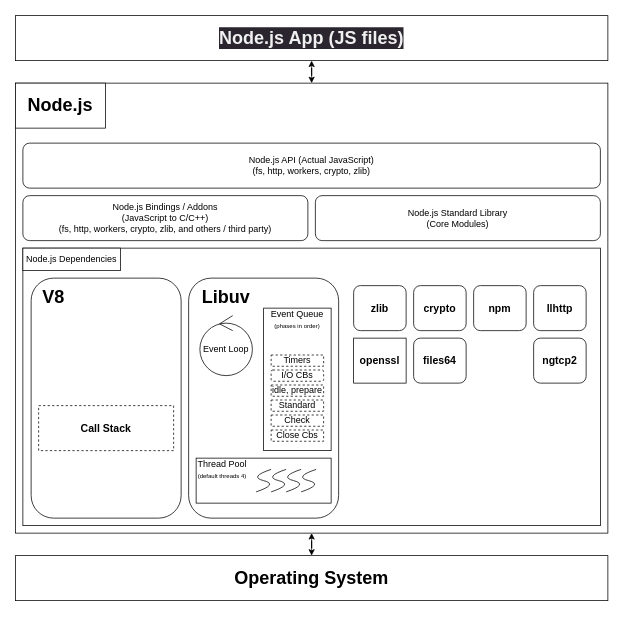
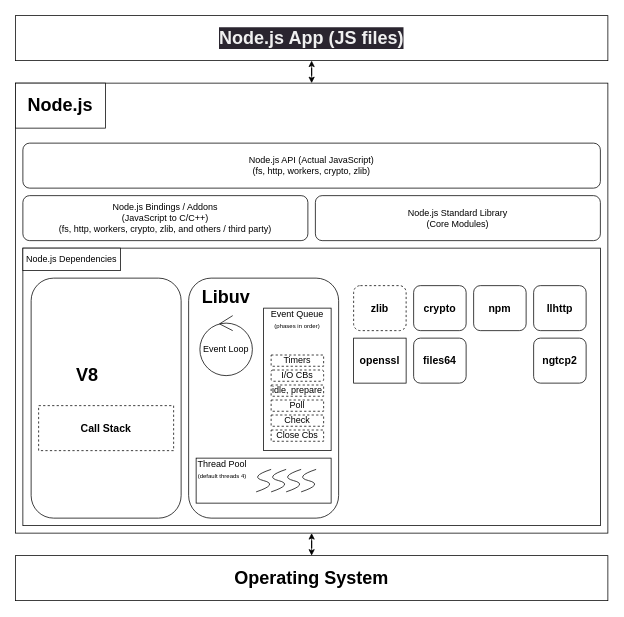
node "V8": moved (54, 297) -> (87, 375)
node "zlib": style solid -> dashed
node "Standard": label "Standard" -> "Poll"
